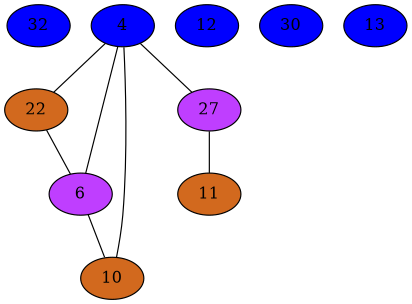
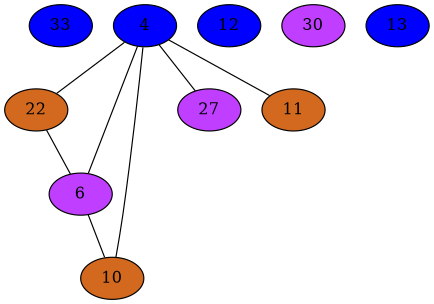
node "32": label "32" -> "33"
node "30": fillcolor blue1 -> darkorchid1
edge "27" -- "11": now "4" -- "11"
